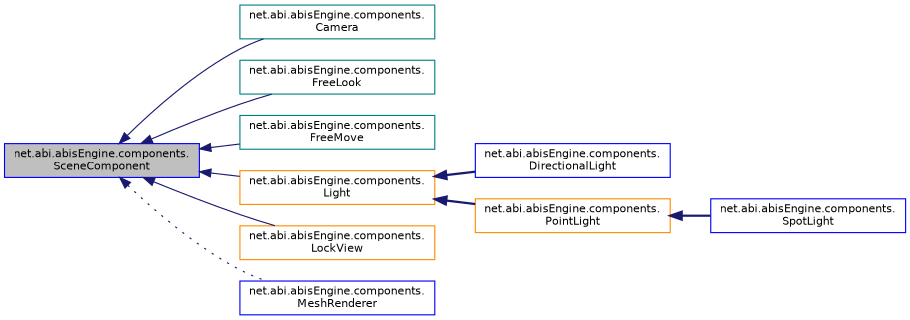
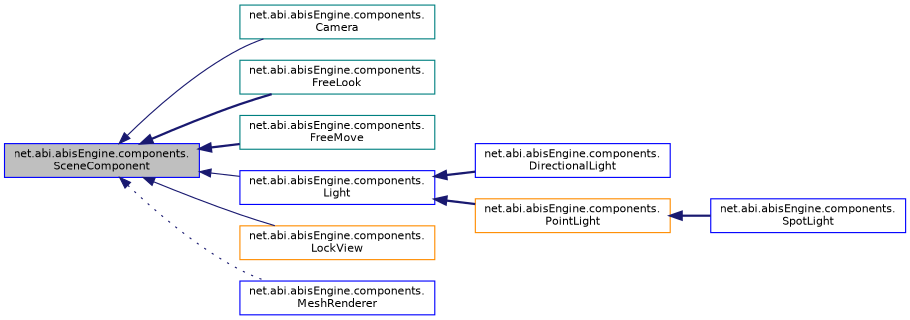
edge "net.abi.abisEngine.components. FreeLook" -> "net.abi.abisEngine.components. SceneComponent": style solid -> bold
edge "net.abi.abisEngine.components. FreeMove" -> "net.abi.abisEngine.components. SceneComponent": style solid -> bold
node "net.abi.abisEngine.components. Light": color darkorange -> blue
